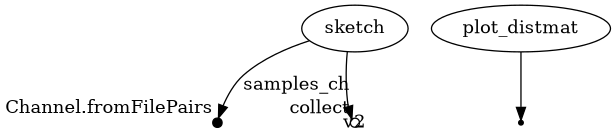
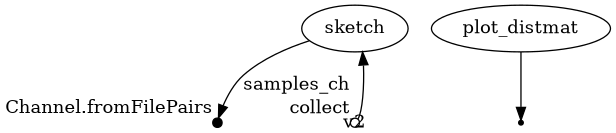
edge "sketch" -> "v2 collect": reversed
